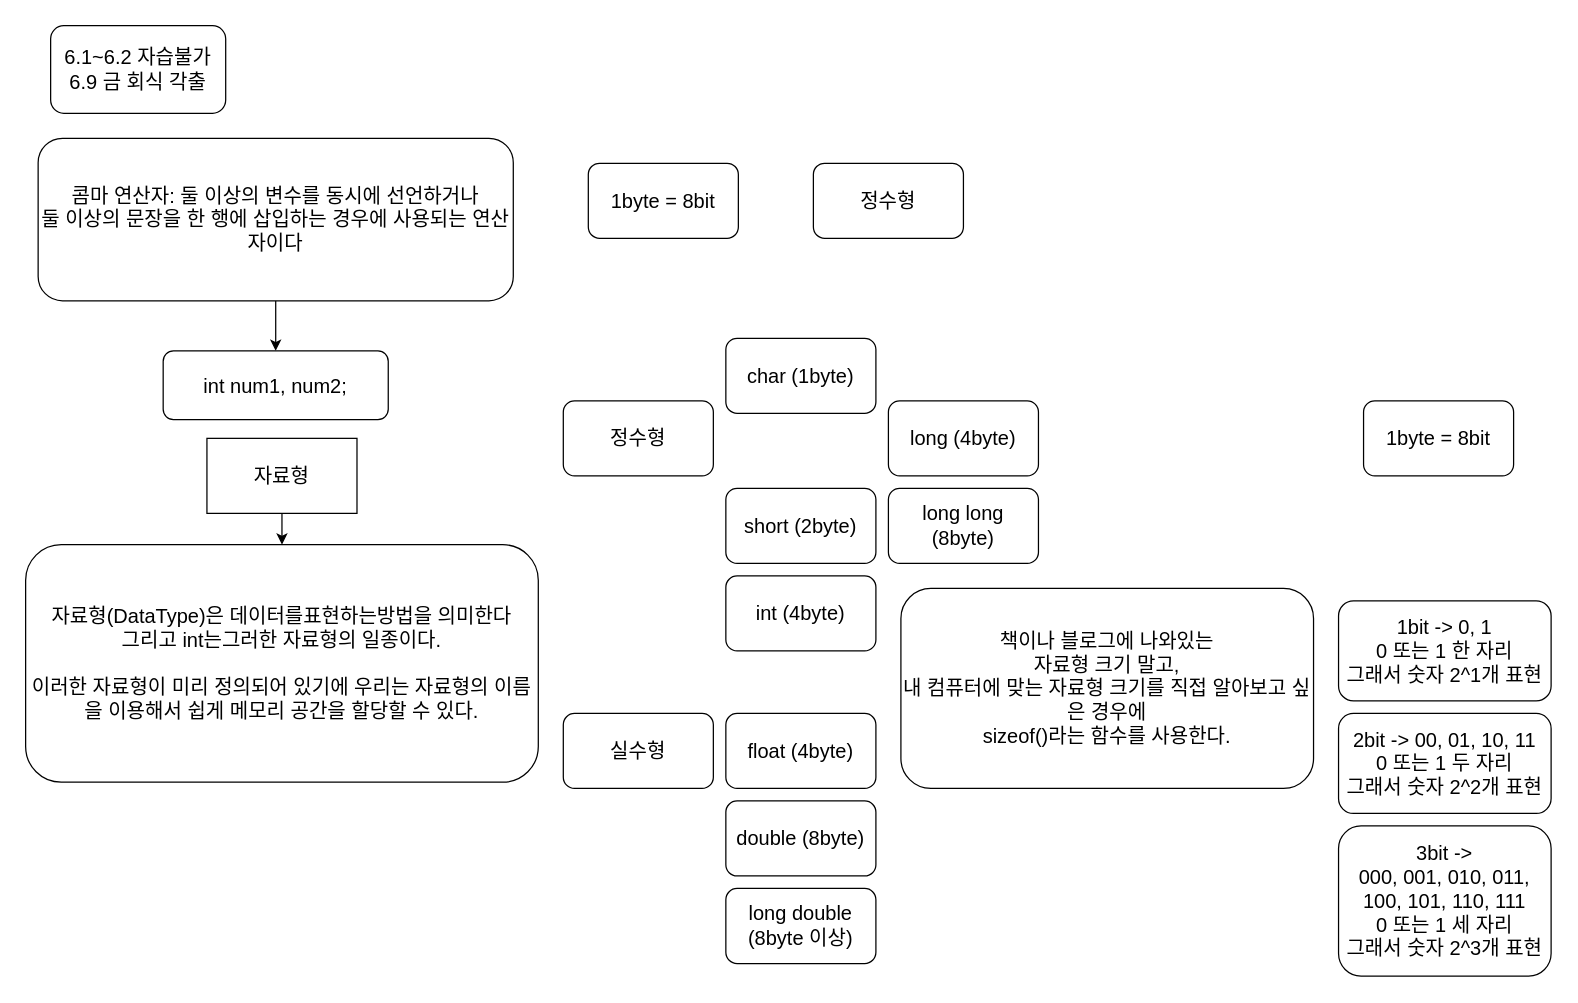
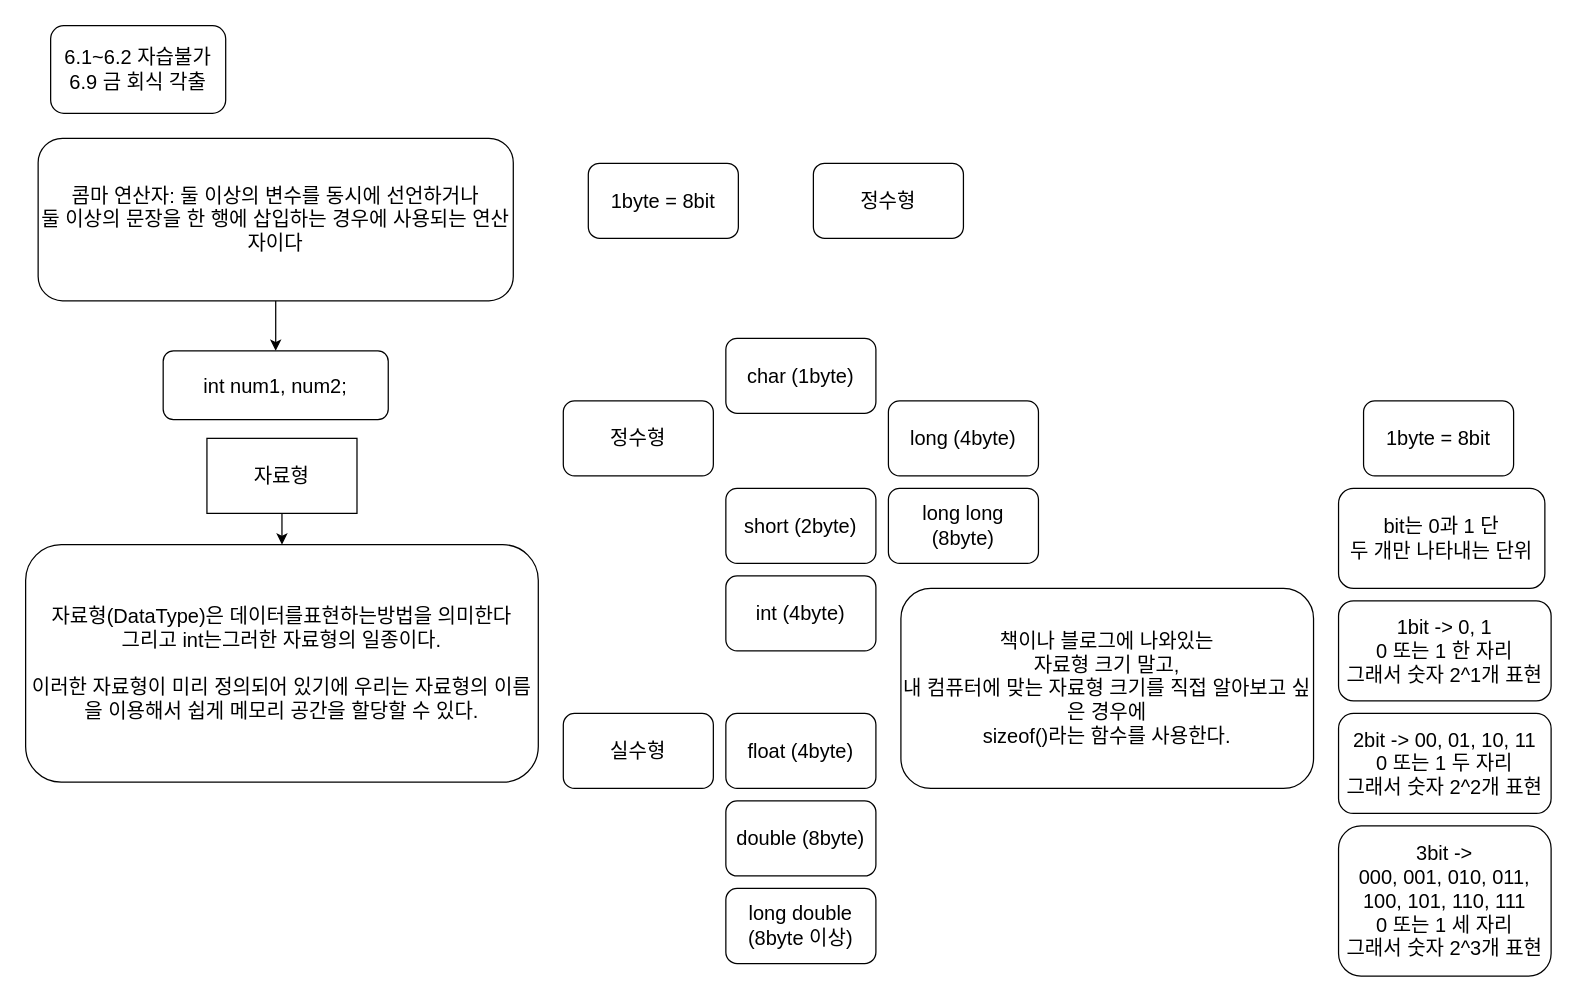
node "bit는 0과 1 단 두 개만 나타내는 단위": added
